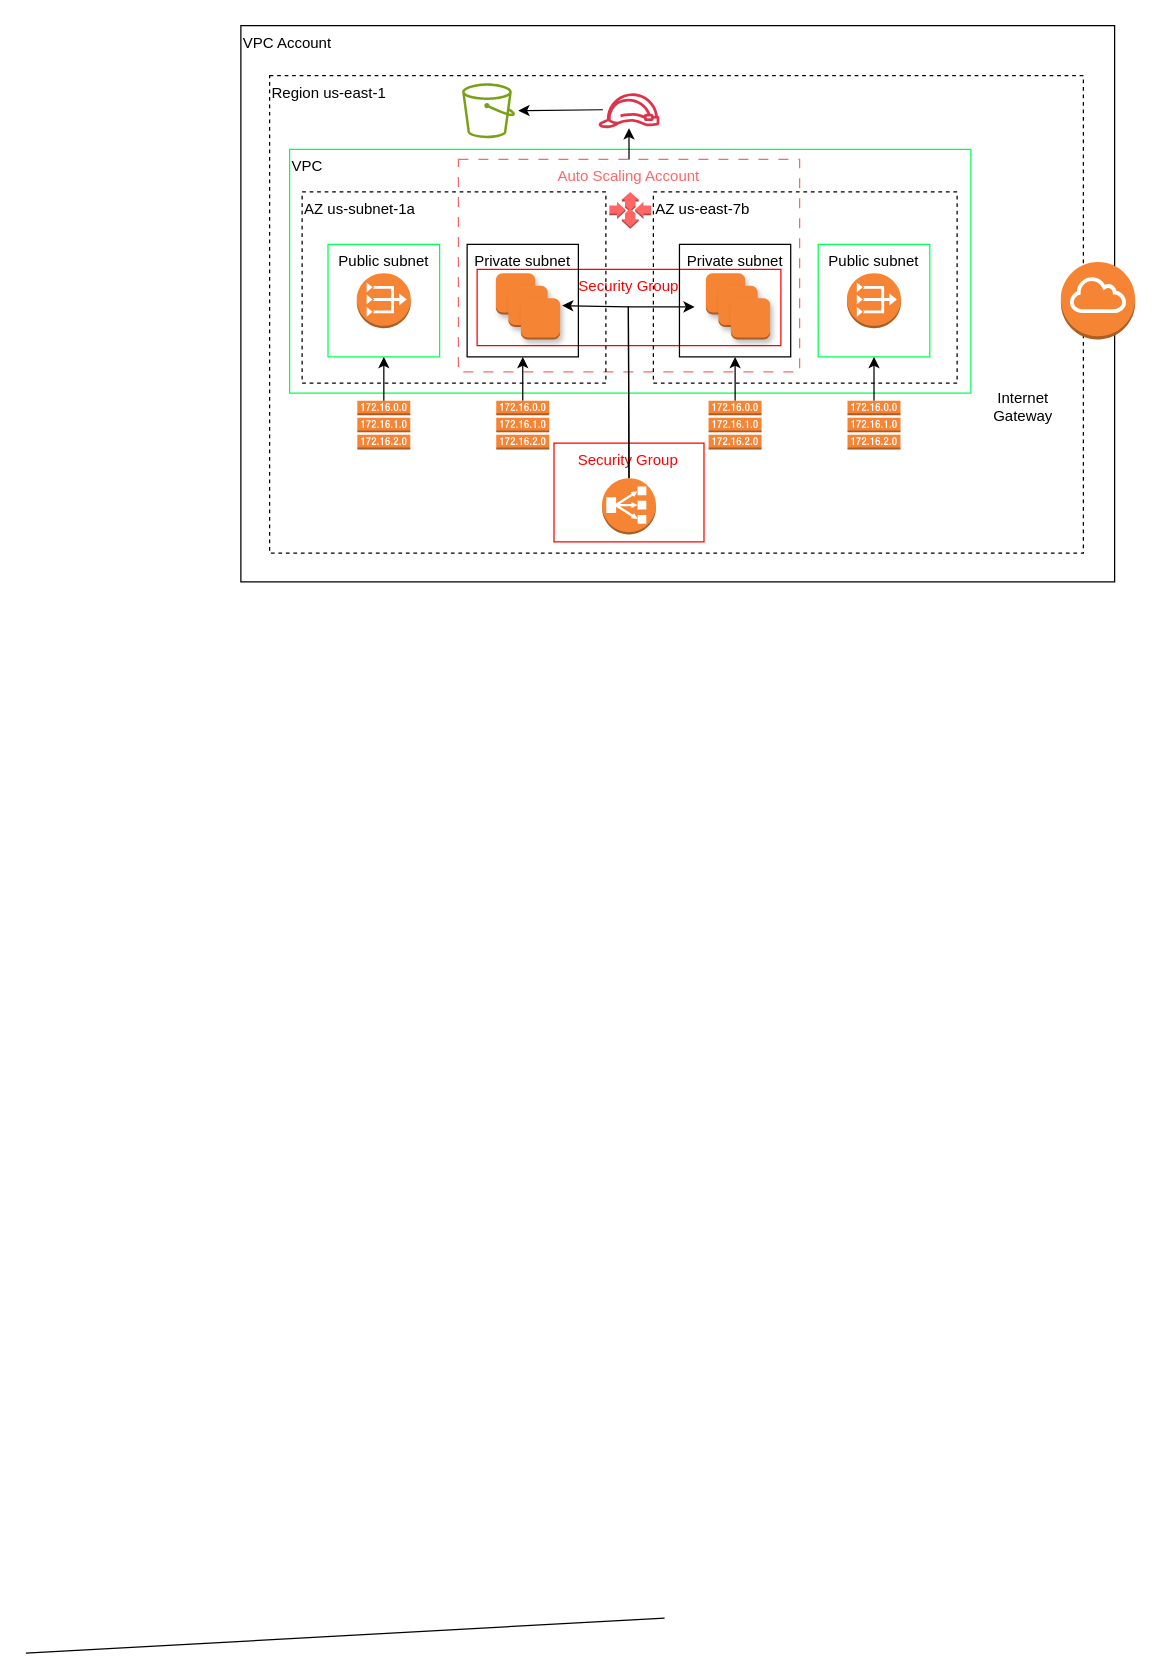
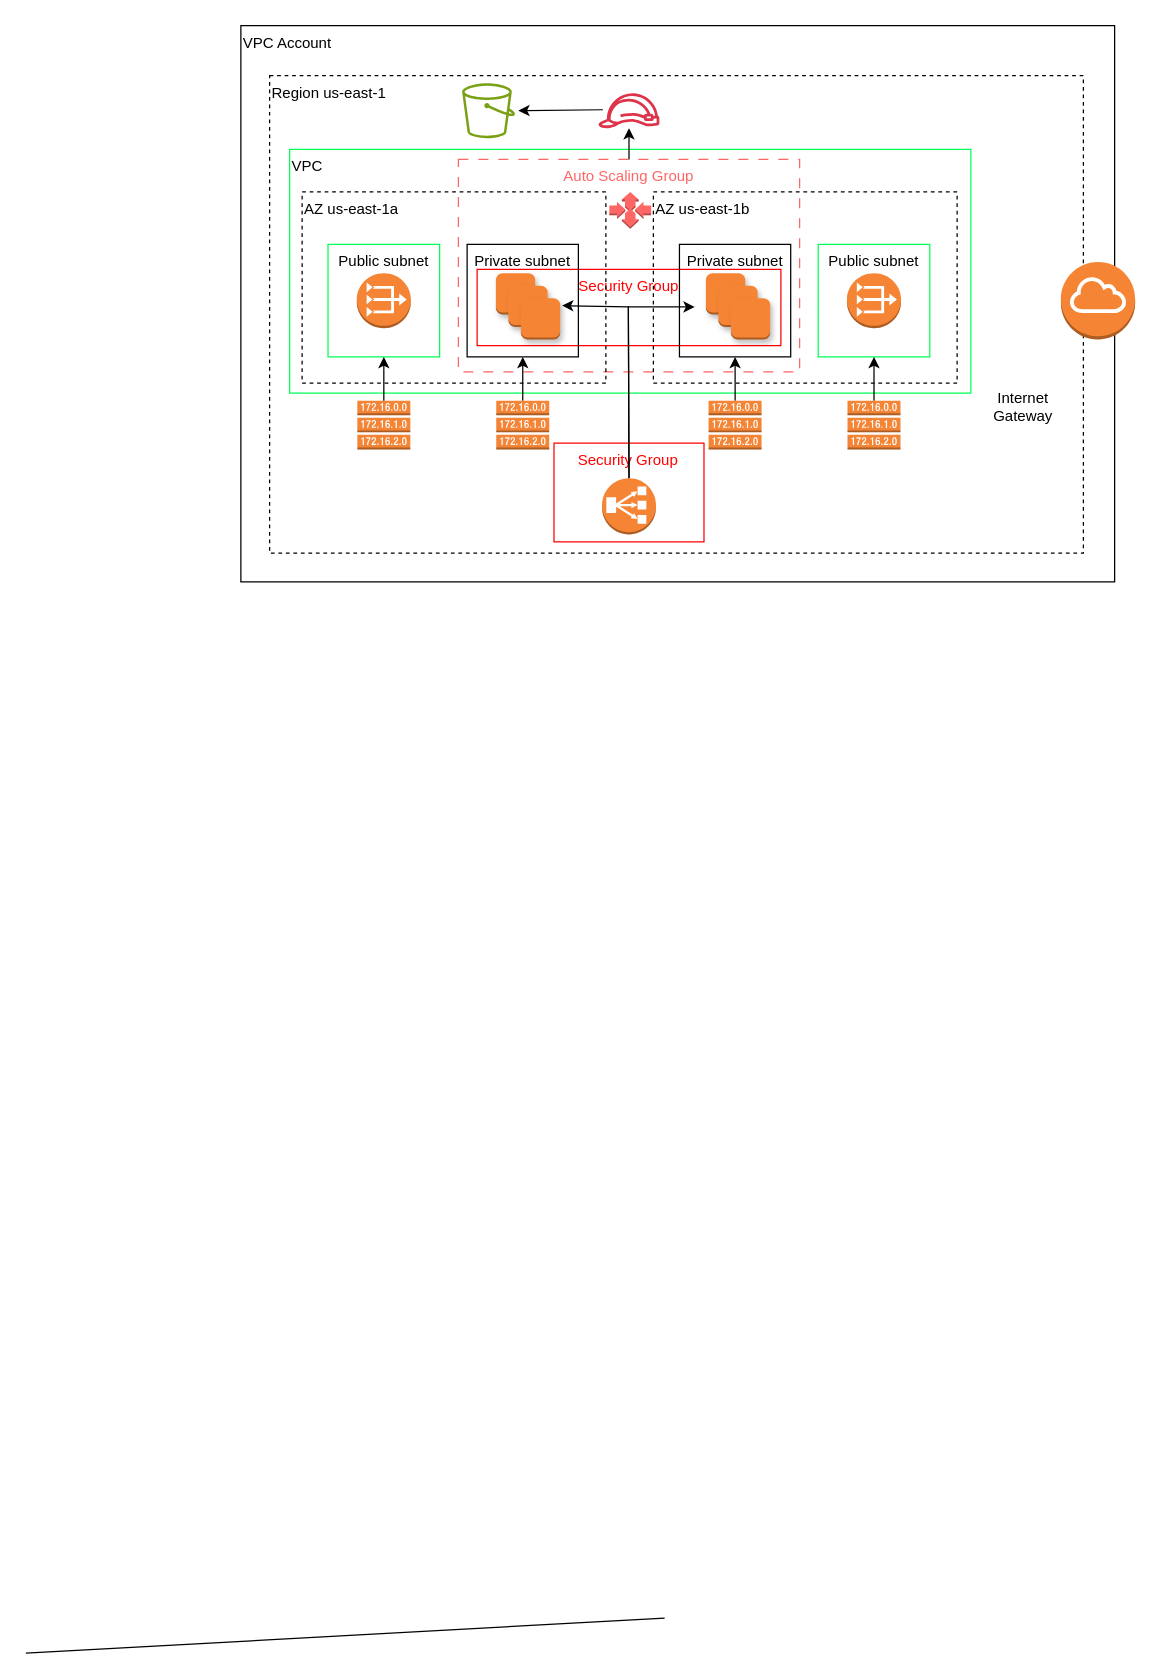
node "Auto Scaling Account": label "Auto Scaling Account" -> "Auto Scaling Group"
node "AZ us-subnet-1a": label "AZ us-subnet-1a" -> "AZ us-east-1a"
node "AZ us-east-7b": label "AZ us-east-7b" -> "AZ us-east-1b"
